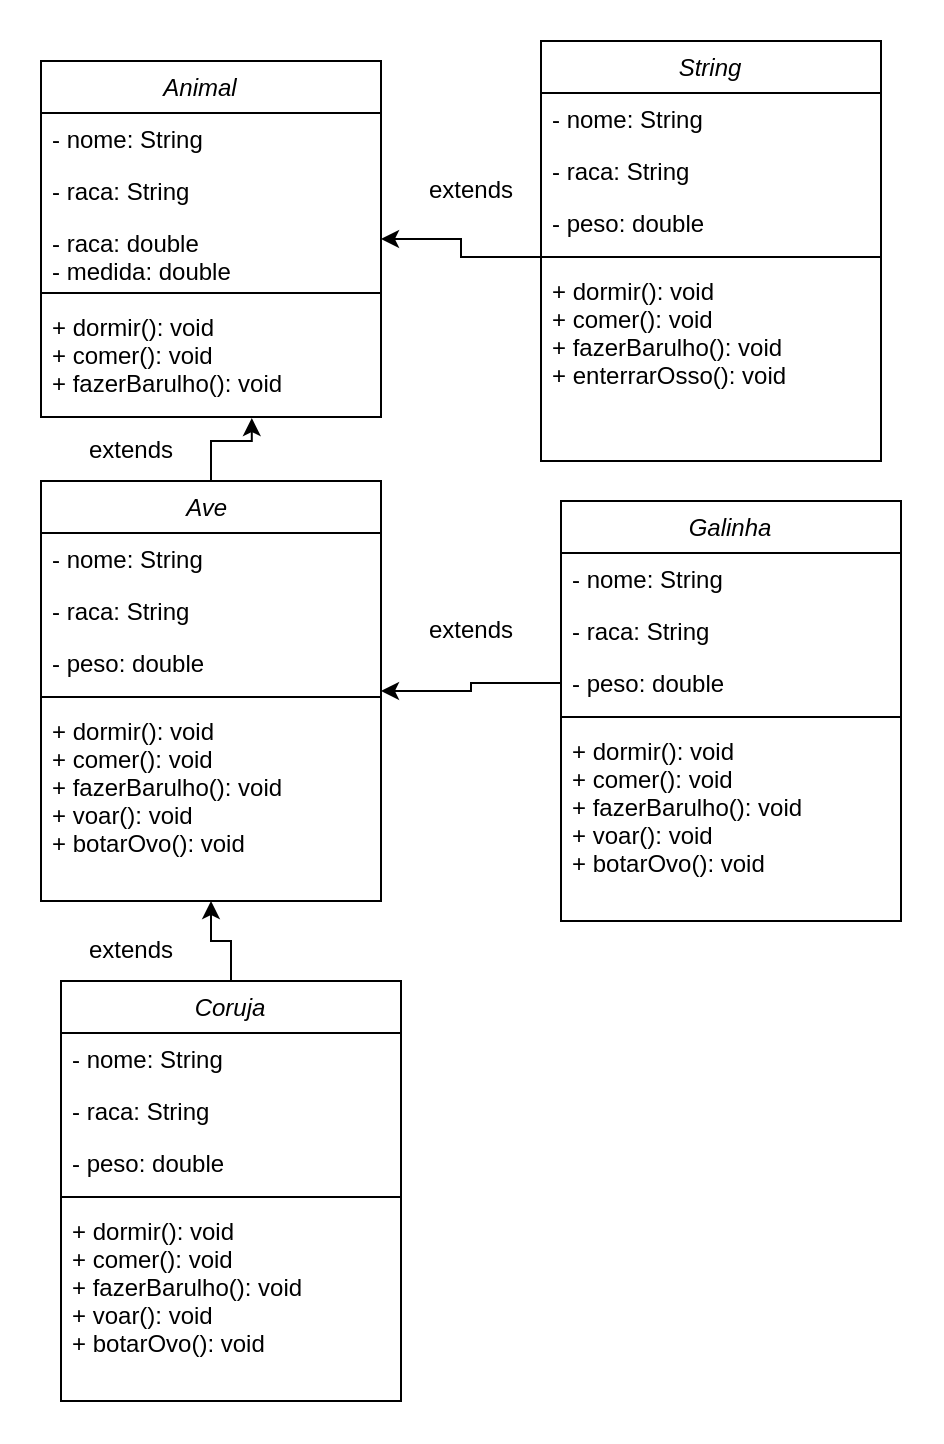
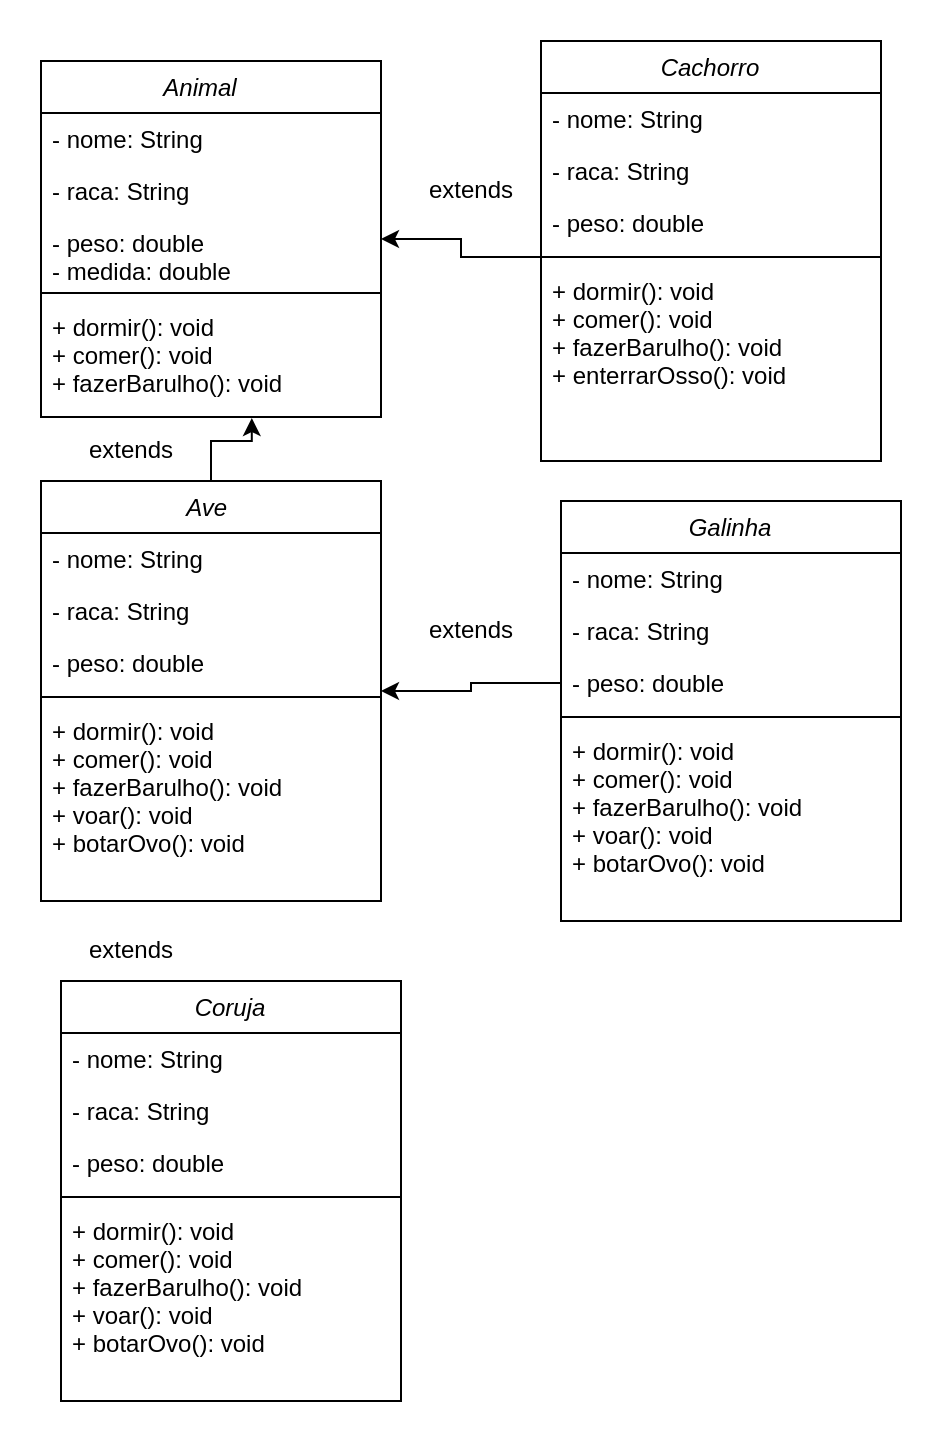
node "String": label "String" -> "Cachorro"
node "- raca: double - medida: double": label "- raca: double - medida: double" -> "- peso: double - medida: double"
edge "Coruja" -> "Ave": removed
